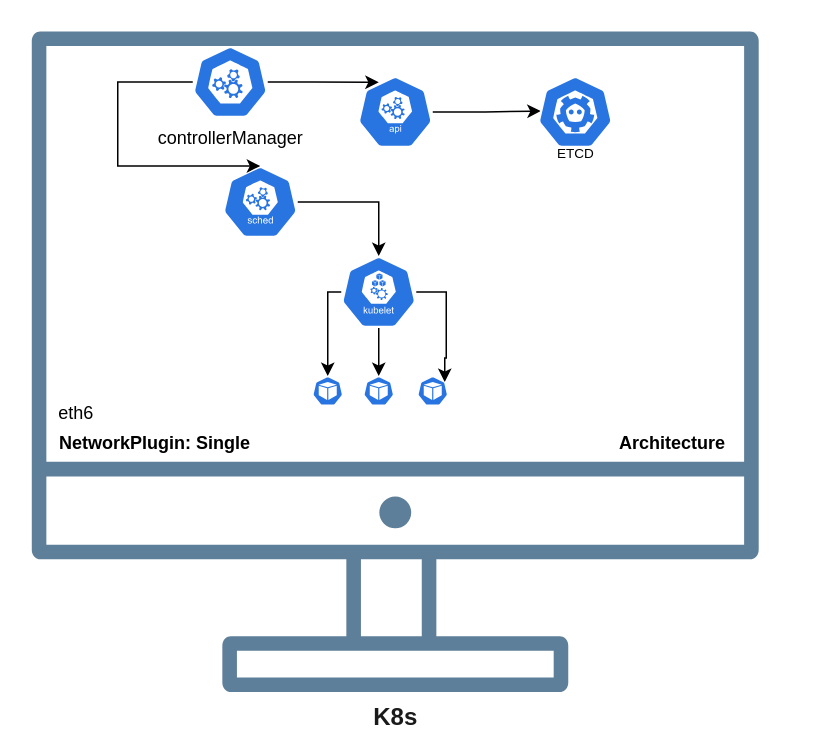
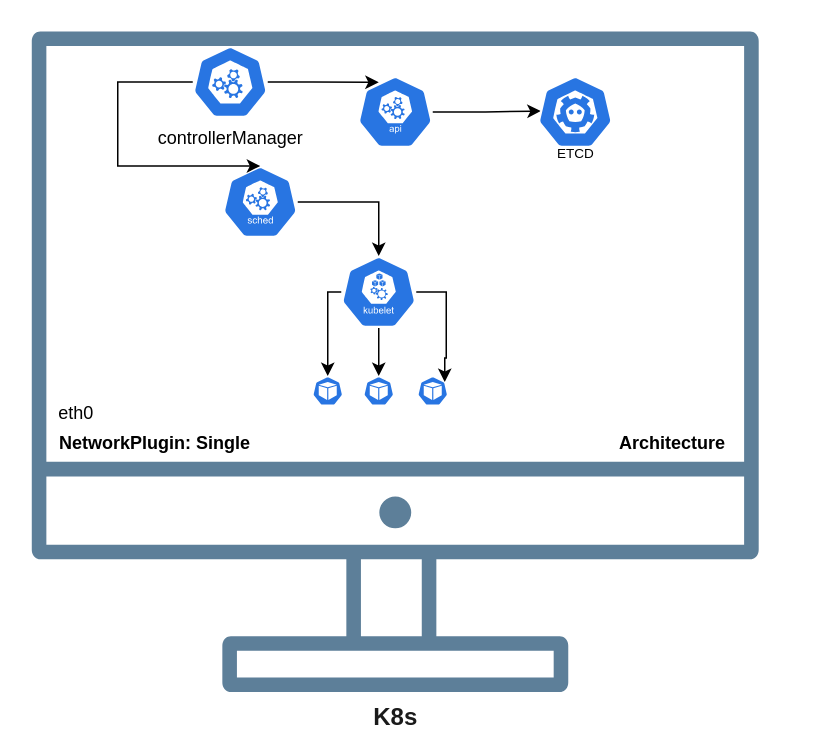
node "eth6": label "eth6" -> "eth0"
